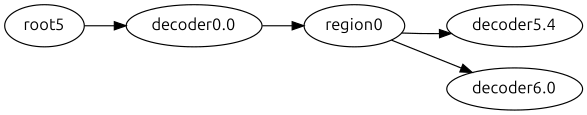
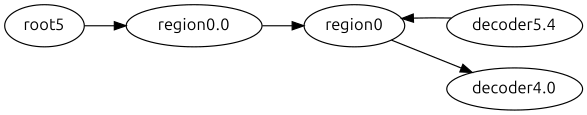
node "decoder0.0": label "decoder0.0" -> "region0.0"
edge "region0" -> "decoder5.4": reversed
node "decoder6.0": label "decoder6.0" -> "decoder4.0"
